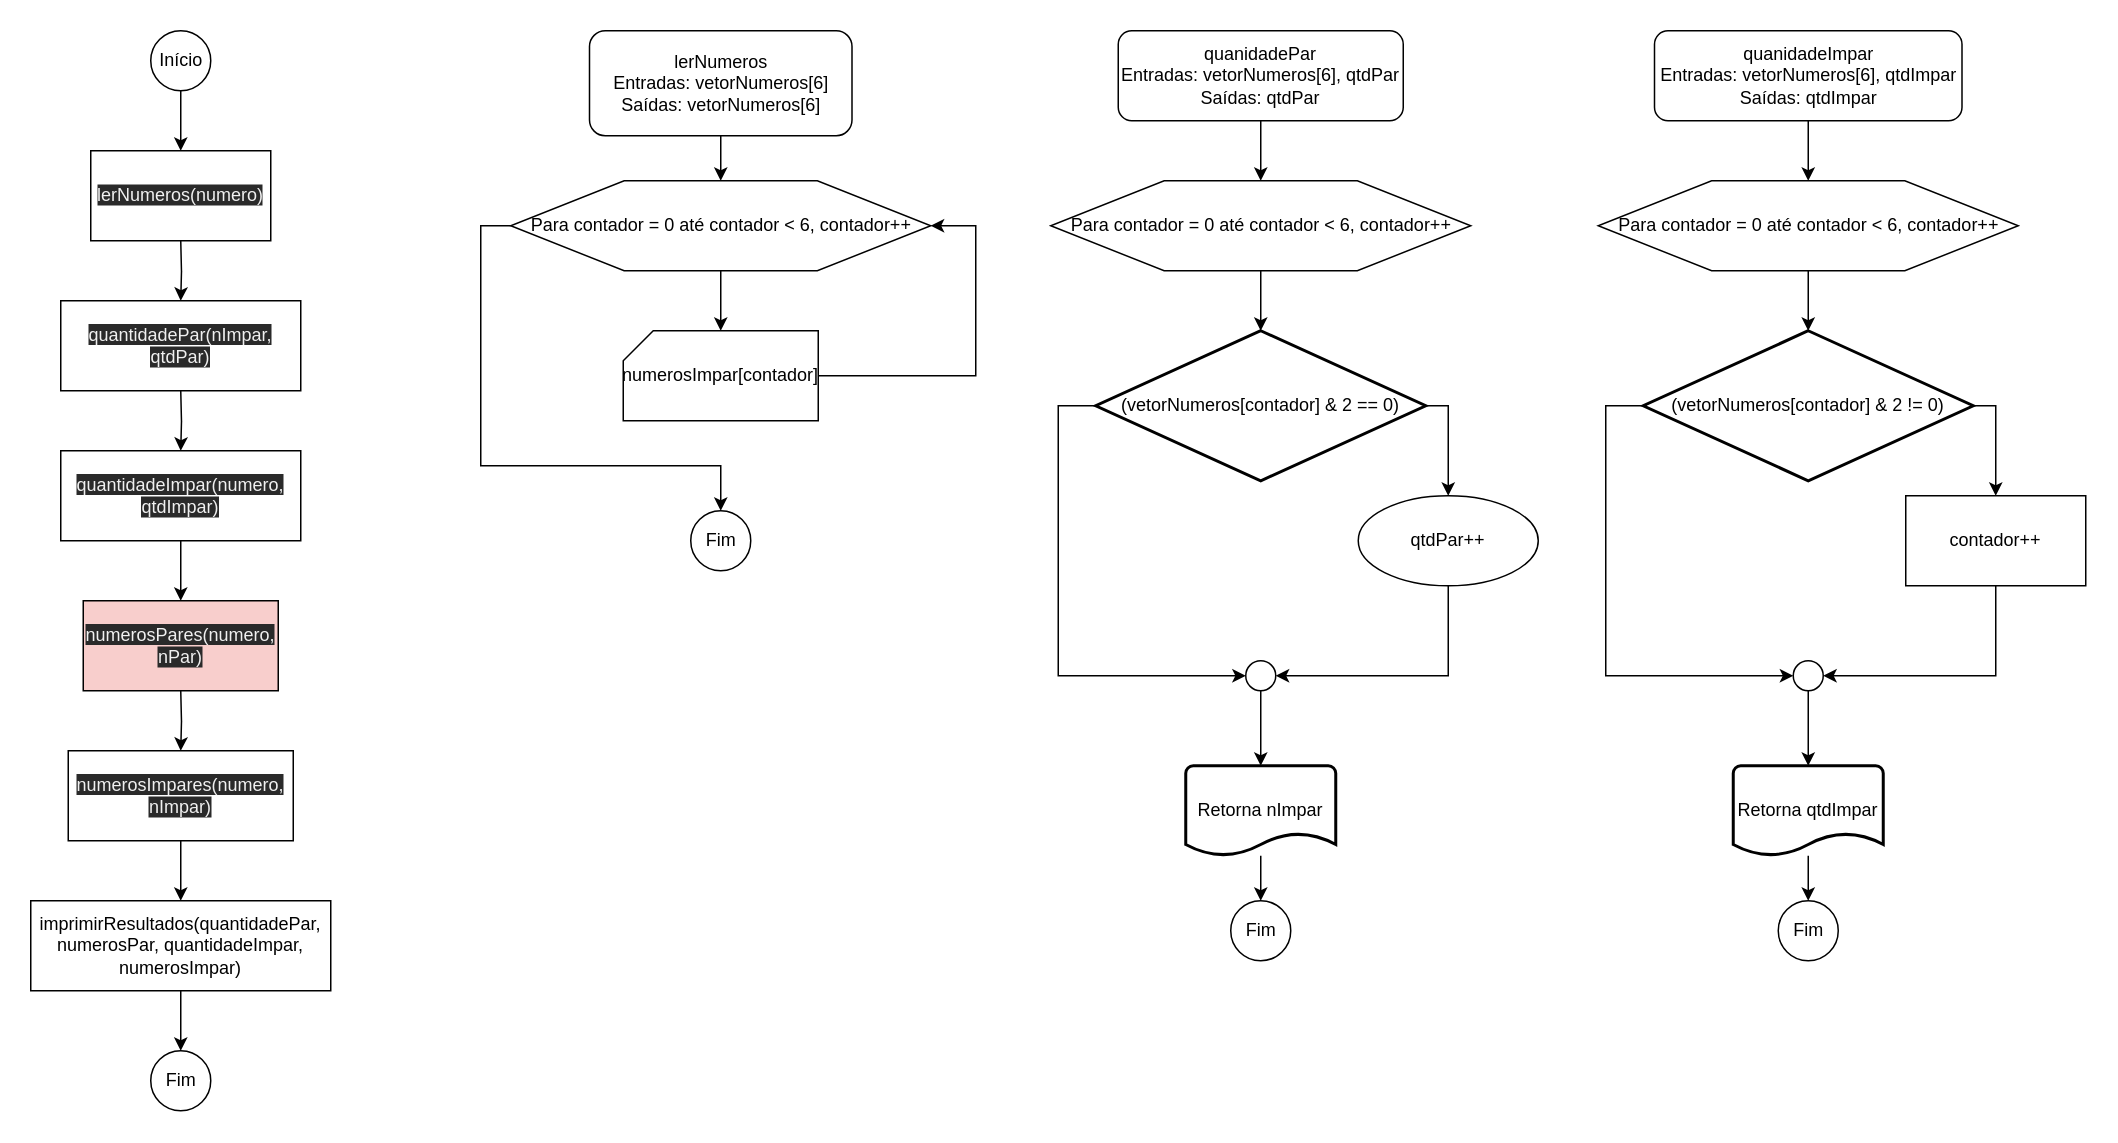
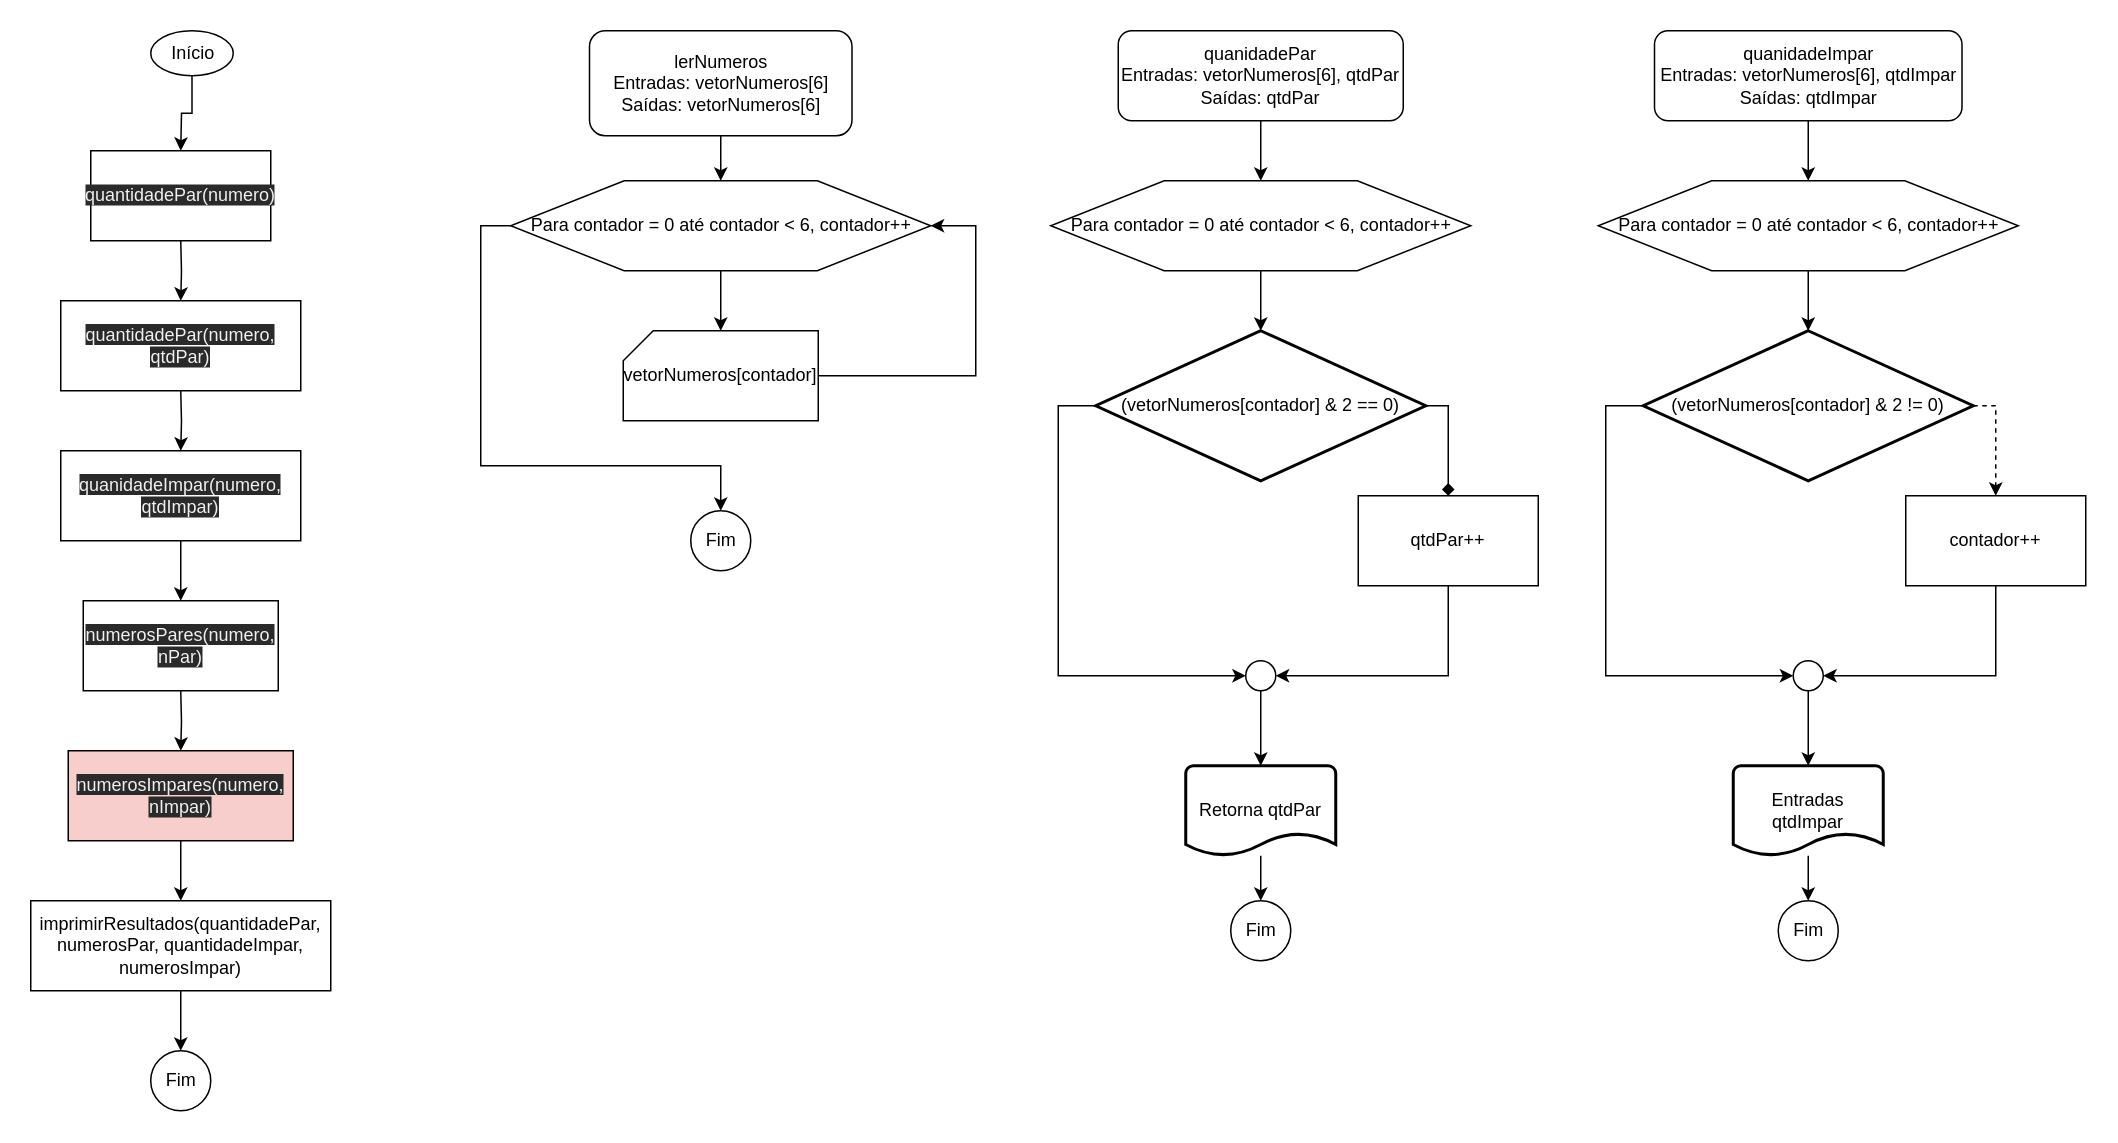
node "Início": size 60x60 -> 83x45
node "lerNumeros(numero)": label "lerNumeros(numero)" -> "quantidadePar(numero)"
node "quantidadePar(nImpar, qtdPar)": label "quantidadePar(nImpar, qtdPar)" -> "quantidadePar(numero, qtdPar)"
node "numerosImpar[contador]": label "numerosImpar[contador]" -> "vetorNumeros[contador]"
edge "(vetorNumeros[contador] & 2 != 0)" -> "contador++": style solid -> dashed
edge "(vetorNumeros[contador] & 2 == 0)" -> "qtdPar++": arrowhead classic -> diamond
node "quantidadeImpar(numero, qtdImpar)": label "quantidadeImpar(numero, qtdImpar)" -> "quanidadeImpar(numero, qtdImpar)"
node "qtdPar++": shape ellipse -> rectangle
node "numerosPares(numero, nPar)": fillcolor #f8cecc -> #ffffff
node "numerosImpares(numero, nImpar)": fillcolor #ffffff -> #f8cecc
node "Retorna nImpar": label "Retorna nImpar" -> "Retorna qtdPar"
node "Retorna qtdImpar": label "Retorna qtdImpar" -> "Entradas qtdImpar"
